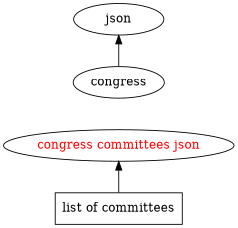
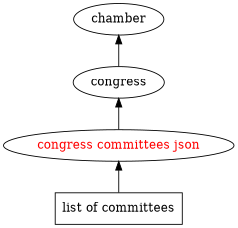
node "json": label "json" -> "chamber"
edge "congress committees json" -> "congress": added
